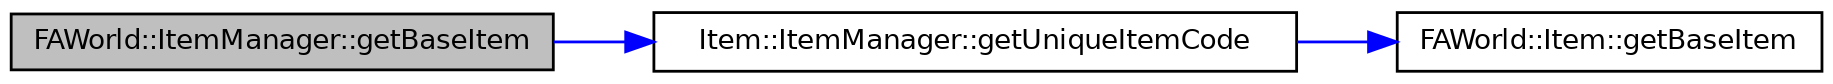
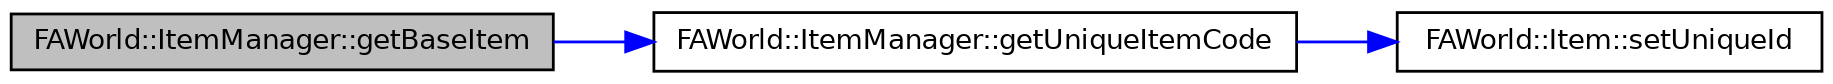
node "Item::ItemManager::getUniqueItemCode": label "Item::ItemManager::getUniqueItemCode" -> "FAWorld::ItemManager::getUniqueItemCode"
node "FAWorld::Item::getBaseItem": label "FAWorld::Item::getBaseItem" -> "FAWorld::Item::setUniqueId"
